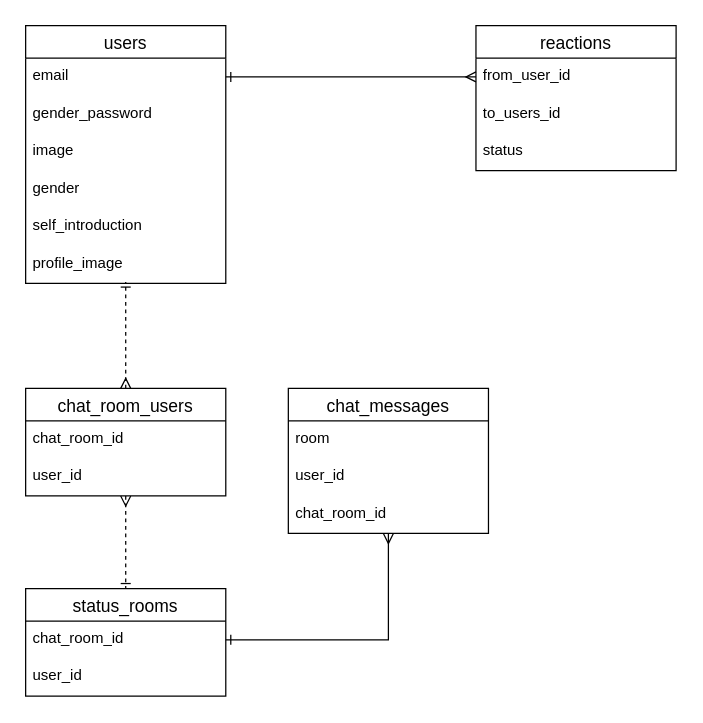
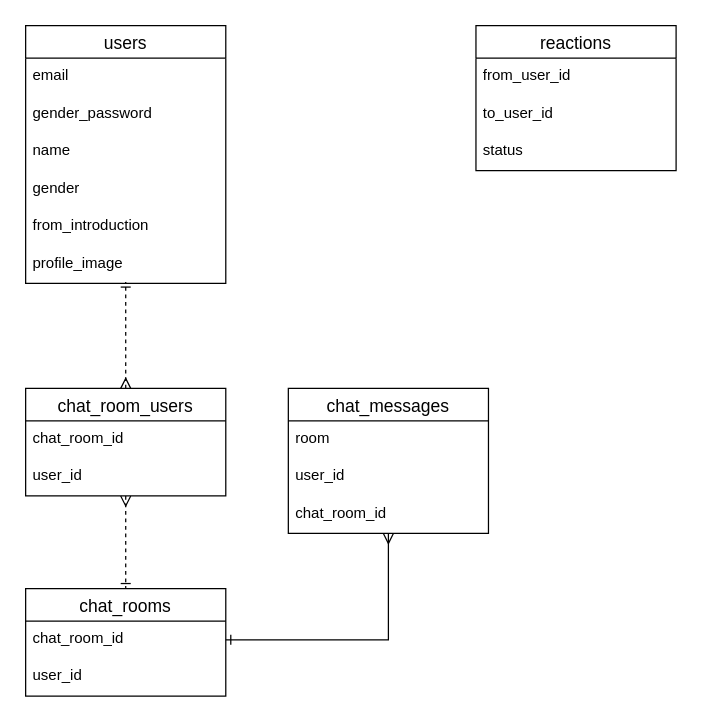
edge "email" -- "from_user_id": removed
node "to_users_id": label "to_users_id" -> "to_user_id"
node "image": label "image" -> "name"
node "self_introduction": label "self_introduction" -> "from_introduction"
node "status_rooms": label "status_rooms" -> "chat_rooms"
